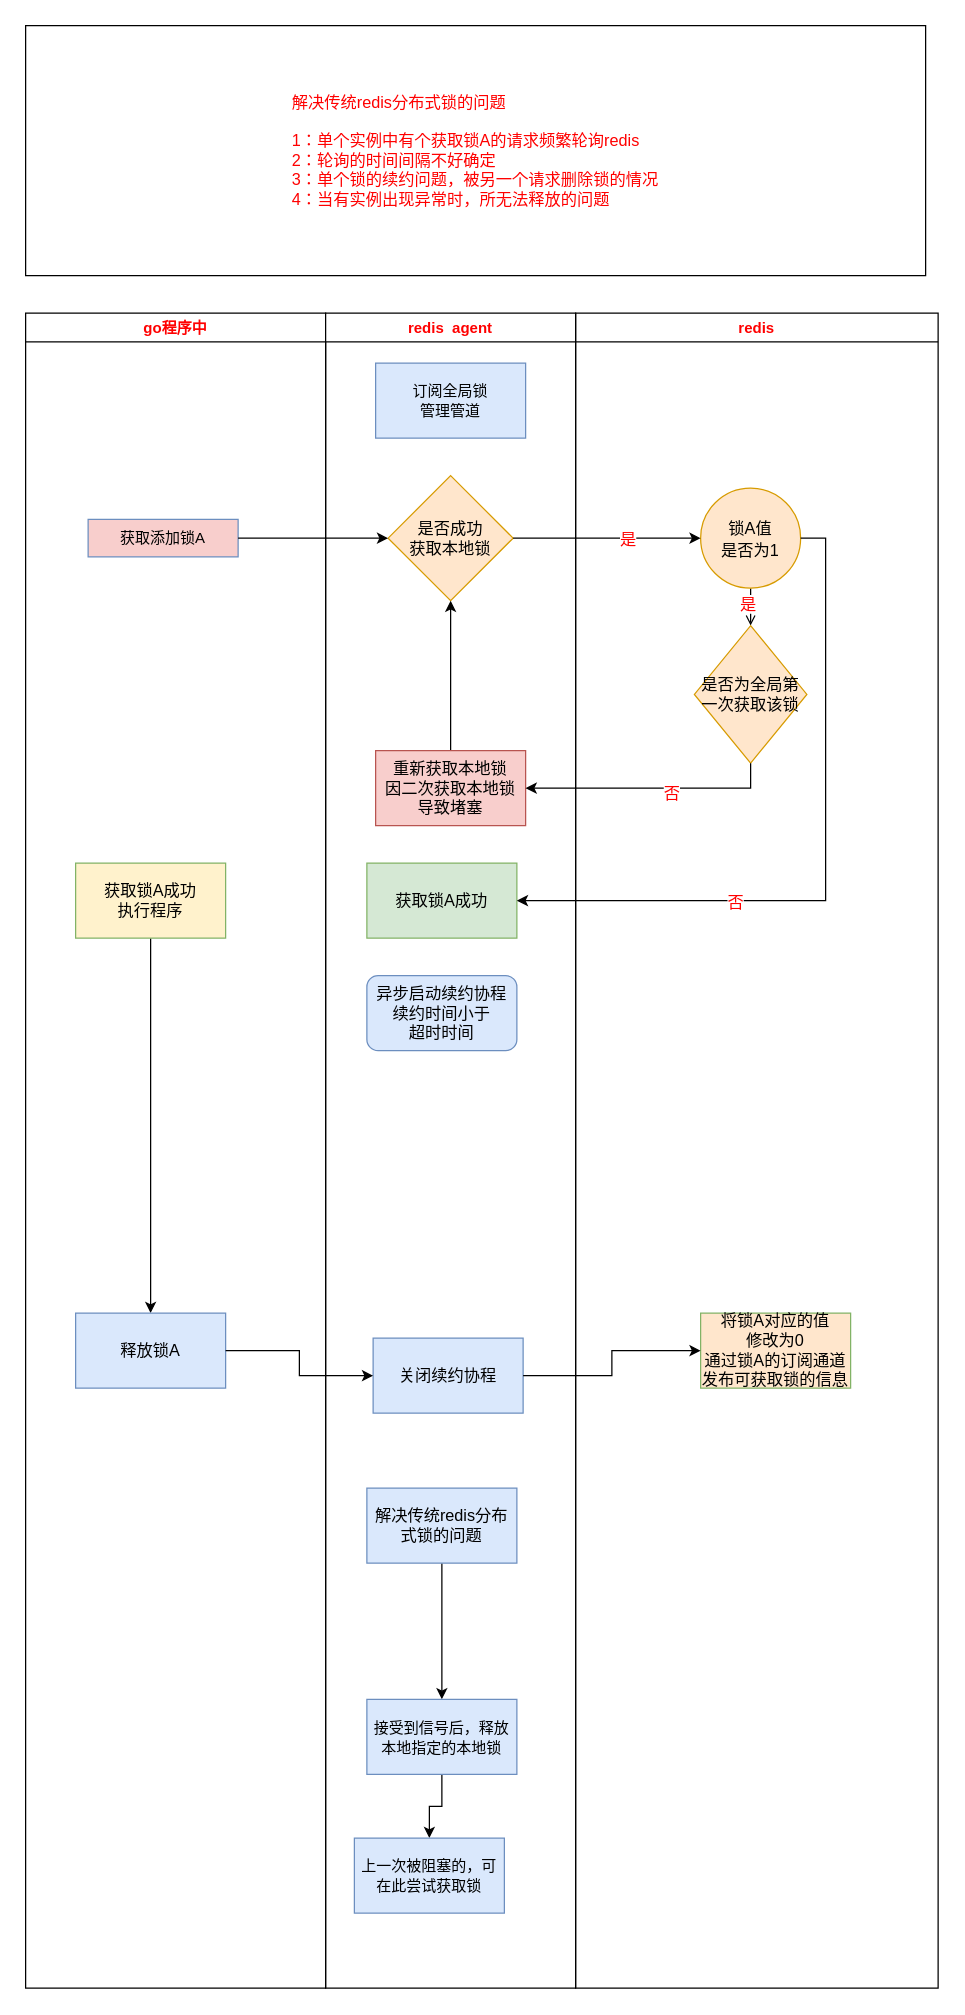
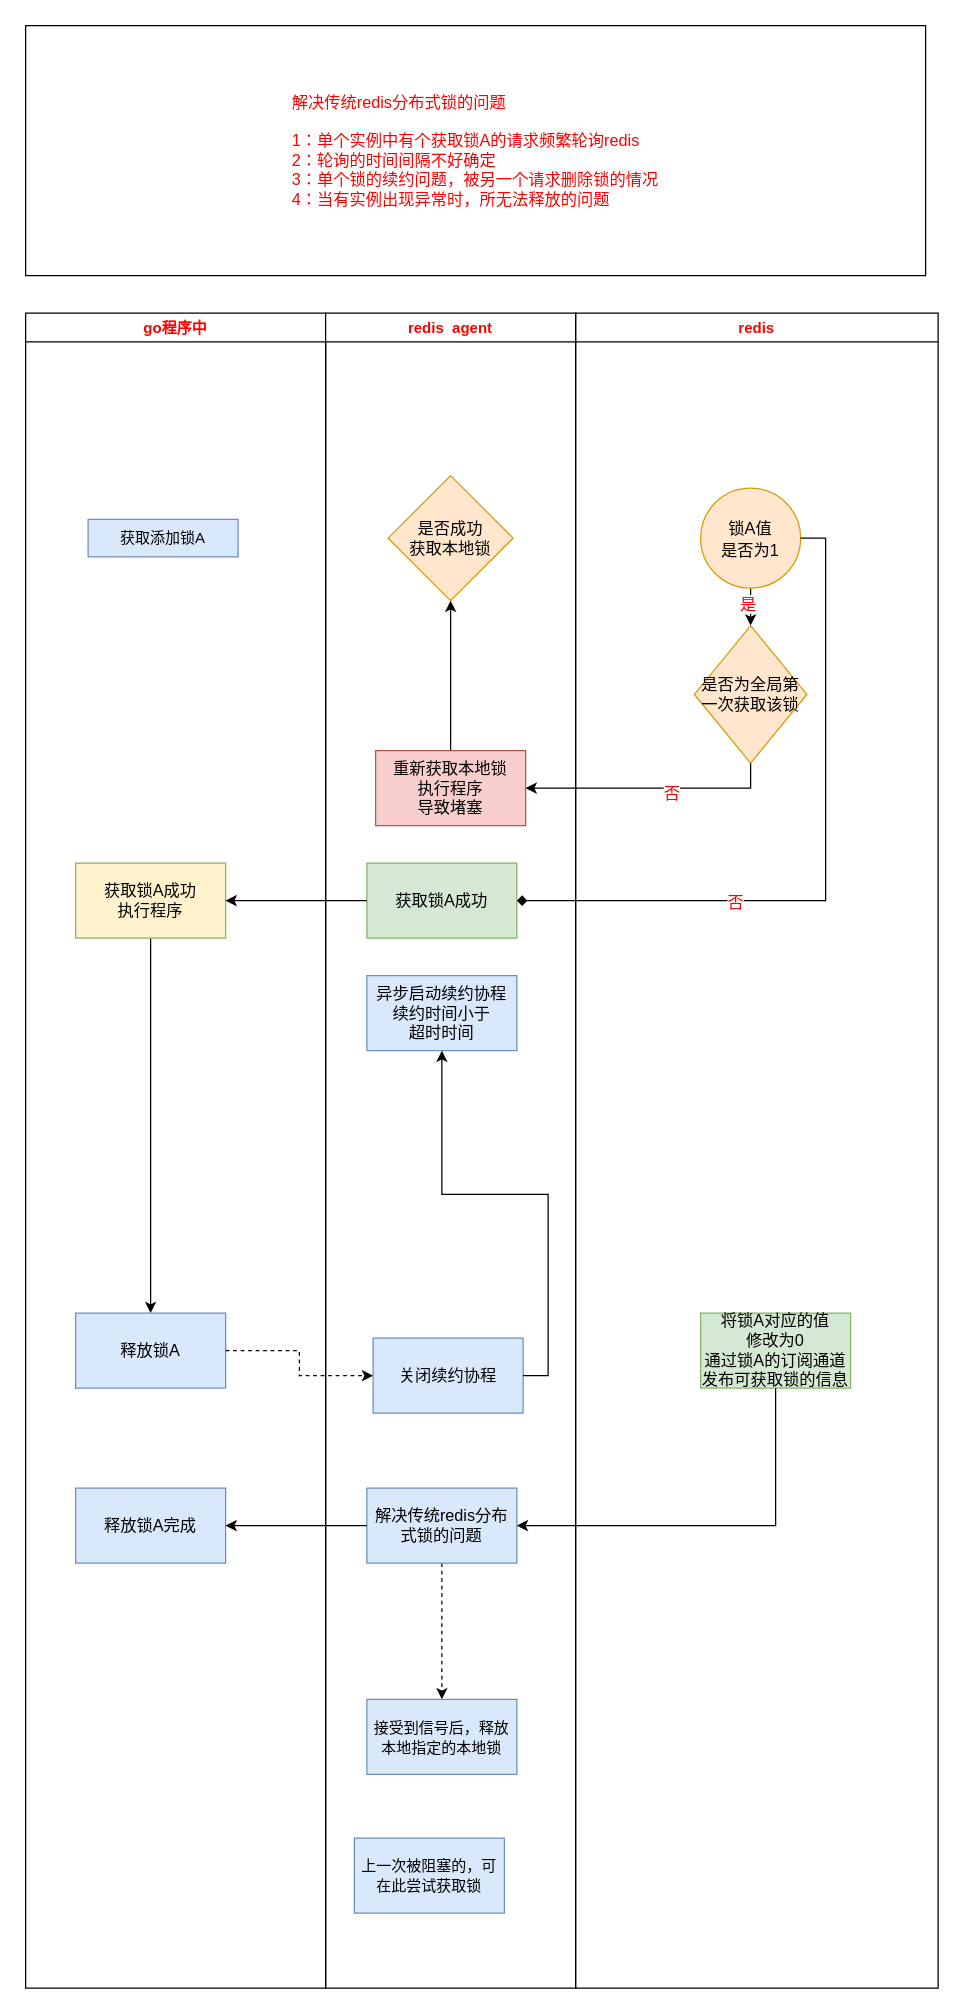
node "订阅全局锁管理管道": removed
node "获取添加锁A": fillcolor #f8cecc -> #dae8fc
edge "获取添加锁A" -> "是否成功 获取本地锁": removed
edge "是否成功 获取本地锁" -> "锁A值 是否为1": removed, label "是"
edge "锁A值 是否为1" -> "是否为全局第一次获取该锁": arrowhead open -> classic
node "重新获取本地锁 因二次获取本地锁 导致堵塞": label "重新获取本地锁 因二次获取本地锁 导致堵塞" -> "重新获取本地锁 执行程序 导致堵塞"
edge "获取锁A成功" -> "获取锁A成功 执行程序": added
edge "锁A值 是否为1" -> "获取锁A成功": arrowhead classic -> diamond
node "异步启动续约协程 续约时间小于 超时时间": shape rounded rectangle -> rectangle
node "将锁A对应的值 修改为0 通过锁A的订阅通道发布可获取锁的信息": fillcolor #ffe6cc -> #d5e8d4
edge "关闭续约协程" -> "将锁A对应的值 修改为0 通过锁A的订阅通道发布可获取锁的信息": now "关闭续约协程" -> "异步启动续约协程 续约时间小于 超时时间"
edge "释放锁A" -> "关闭续约协程": style solid -> dashed
node "释放锁A完成": added
edge "解决传统redis分布式锁的问题" -> "释放锁A完成": added
edge "将锁A对应的值 修改为0 通过锁A的订阅通道发布可获取锁的信息" -> "解决传统redis分布式锁的问题": added
edge "解决传统redis分布式锁的问题" -> "接受到信号后，释放本地指定的本地锁": style solid -> dashed
edge "接受到信号后，释放本地指定的本地锁" -> "上一次被阻塞的，可在此尝试获取锁": removed
